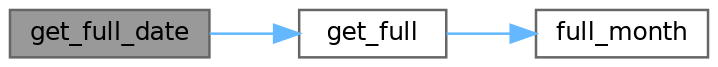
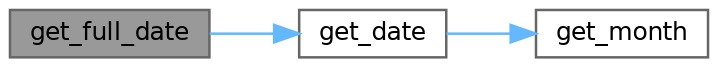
node "get_full": label "get_full" -> "get_date"
node "full_month": label "full_month" -> "get_month"
